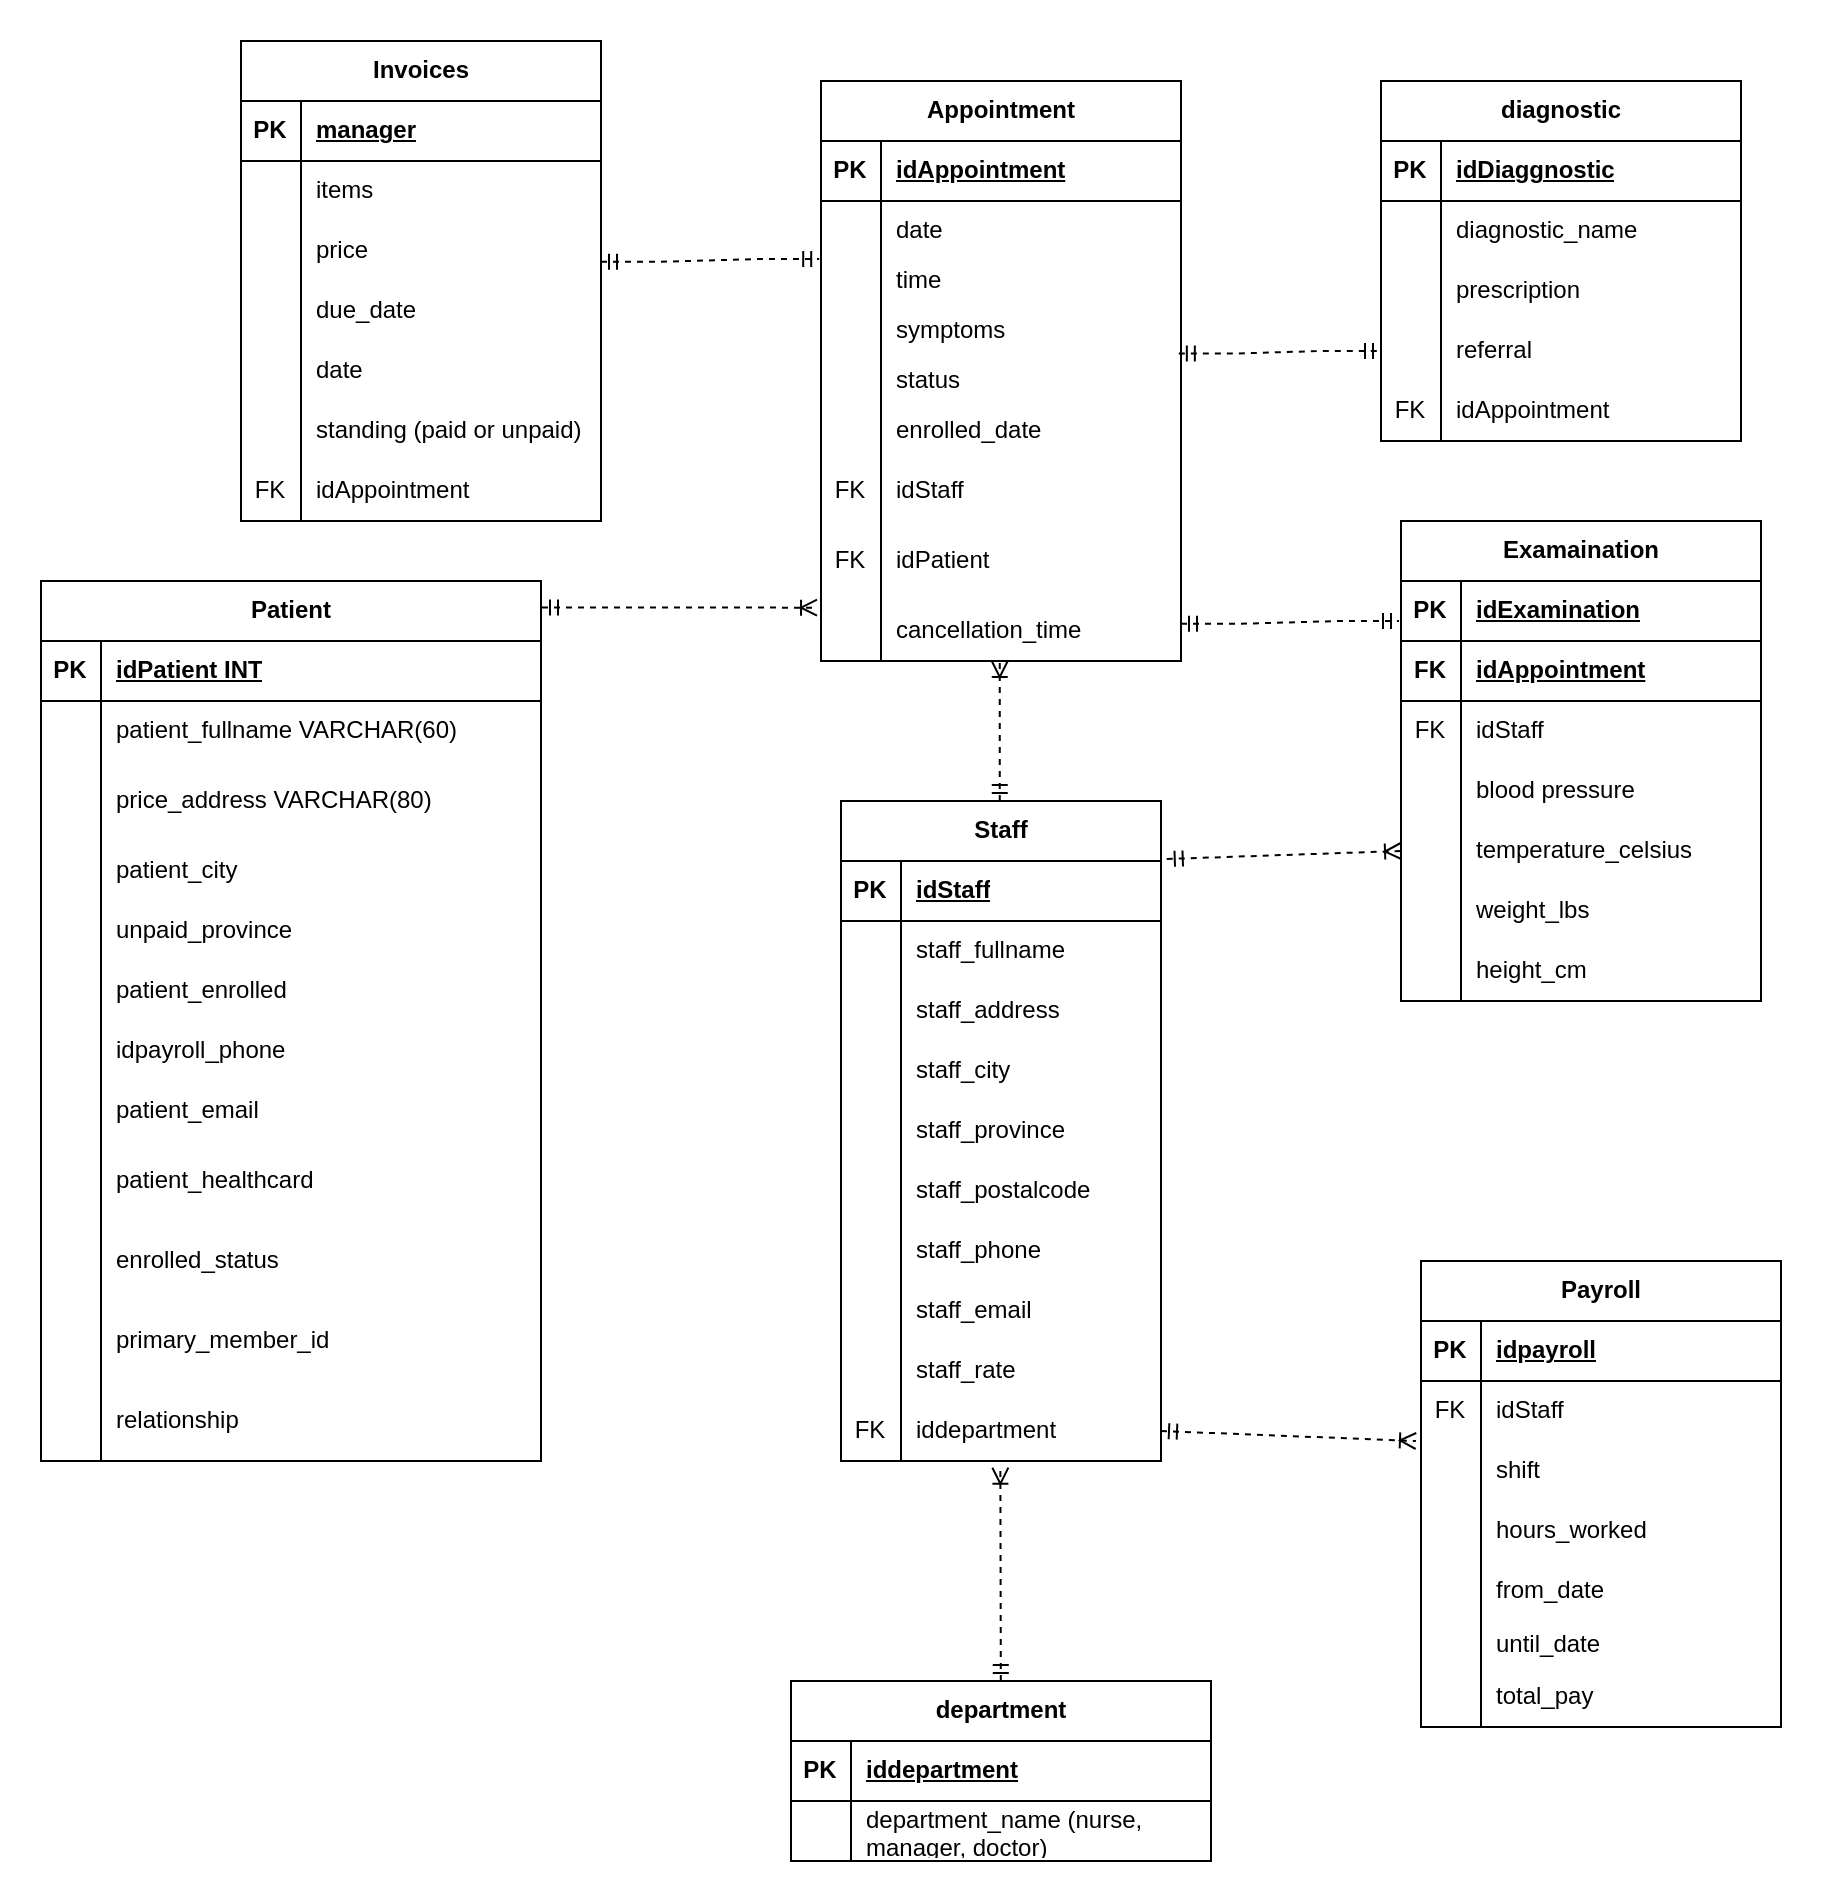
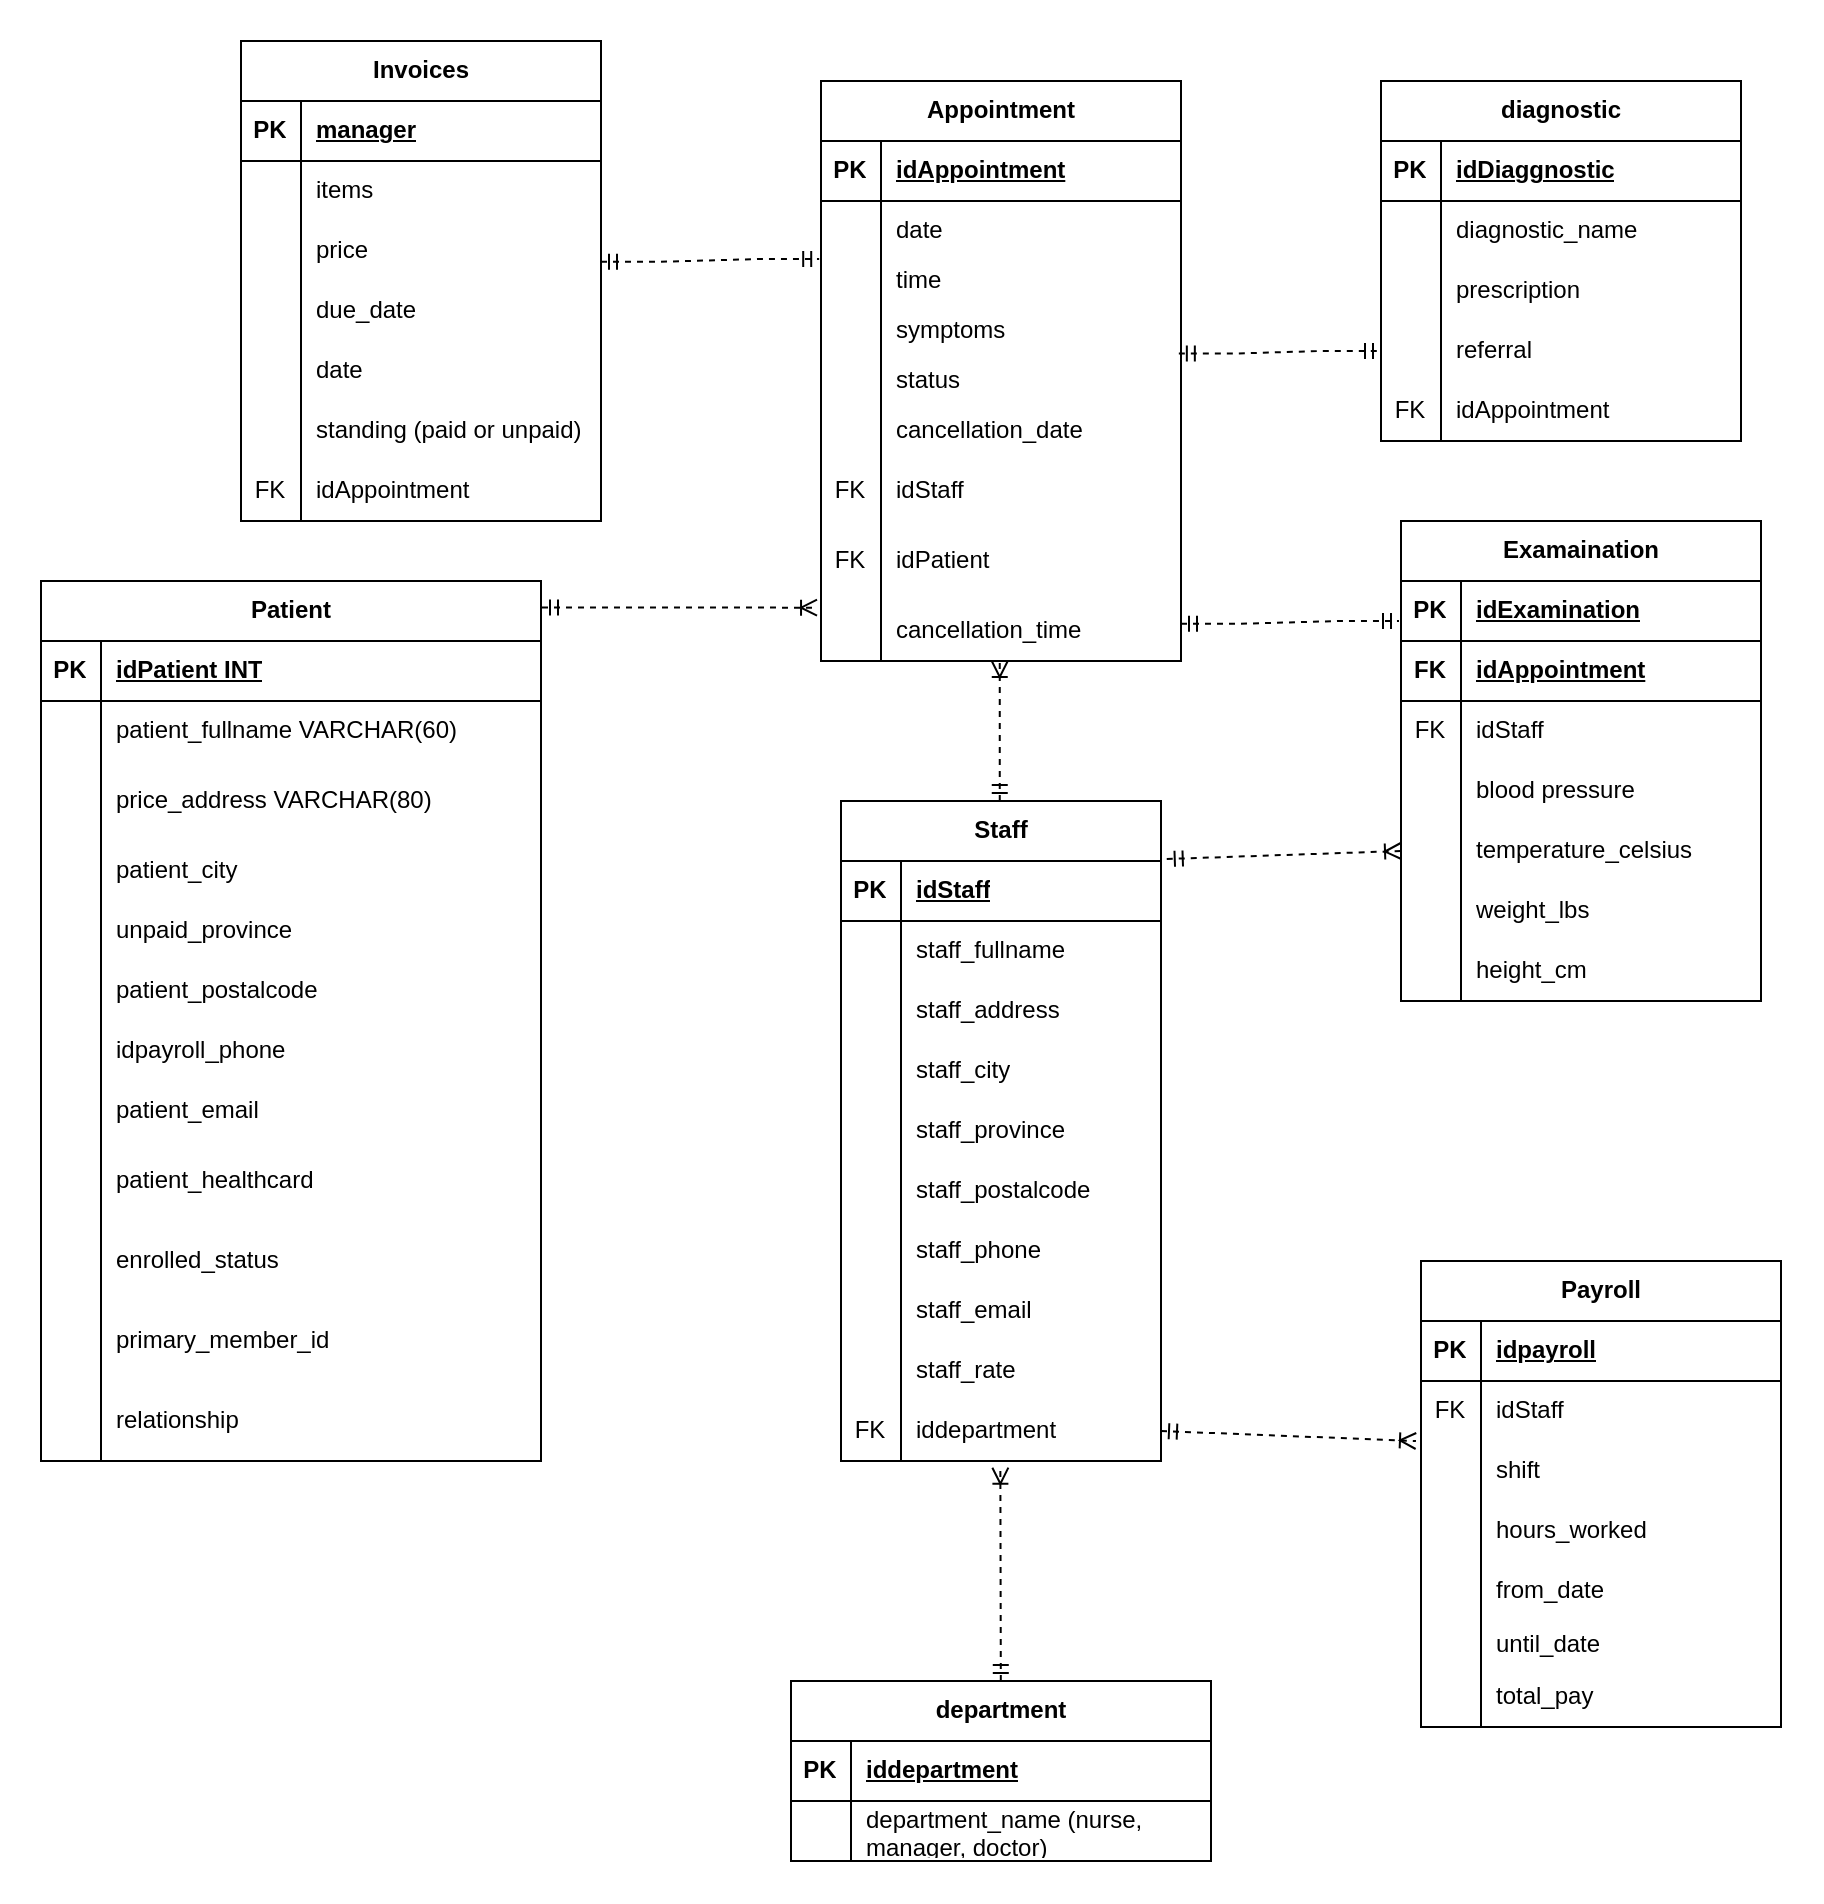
node "enrolled_date": label "enrolled_date" -> "cancellation_date"
node "patient_enrolled": label "patient_enrolled" -> "patient_postalcode"
